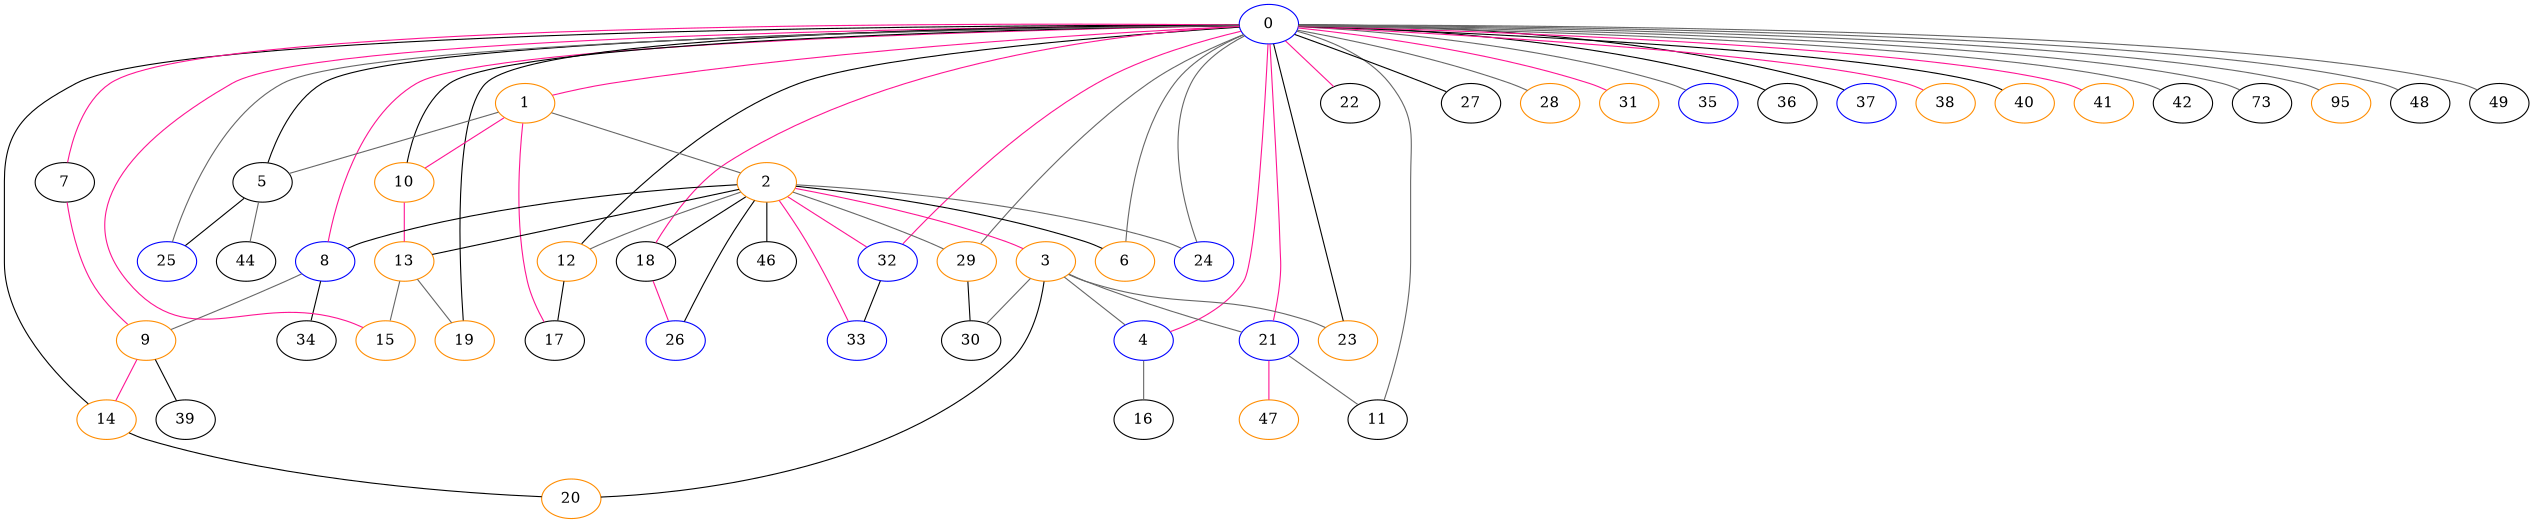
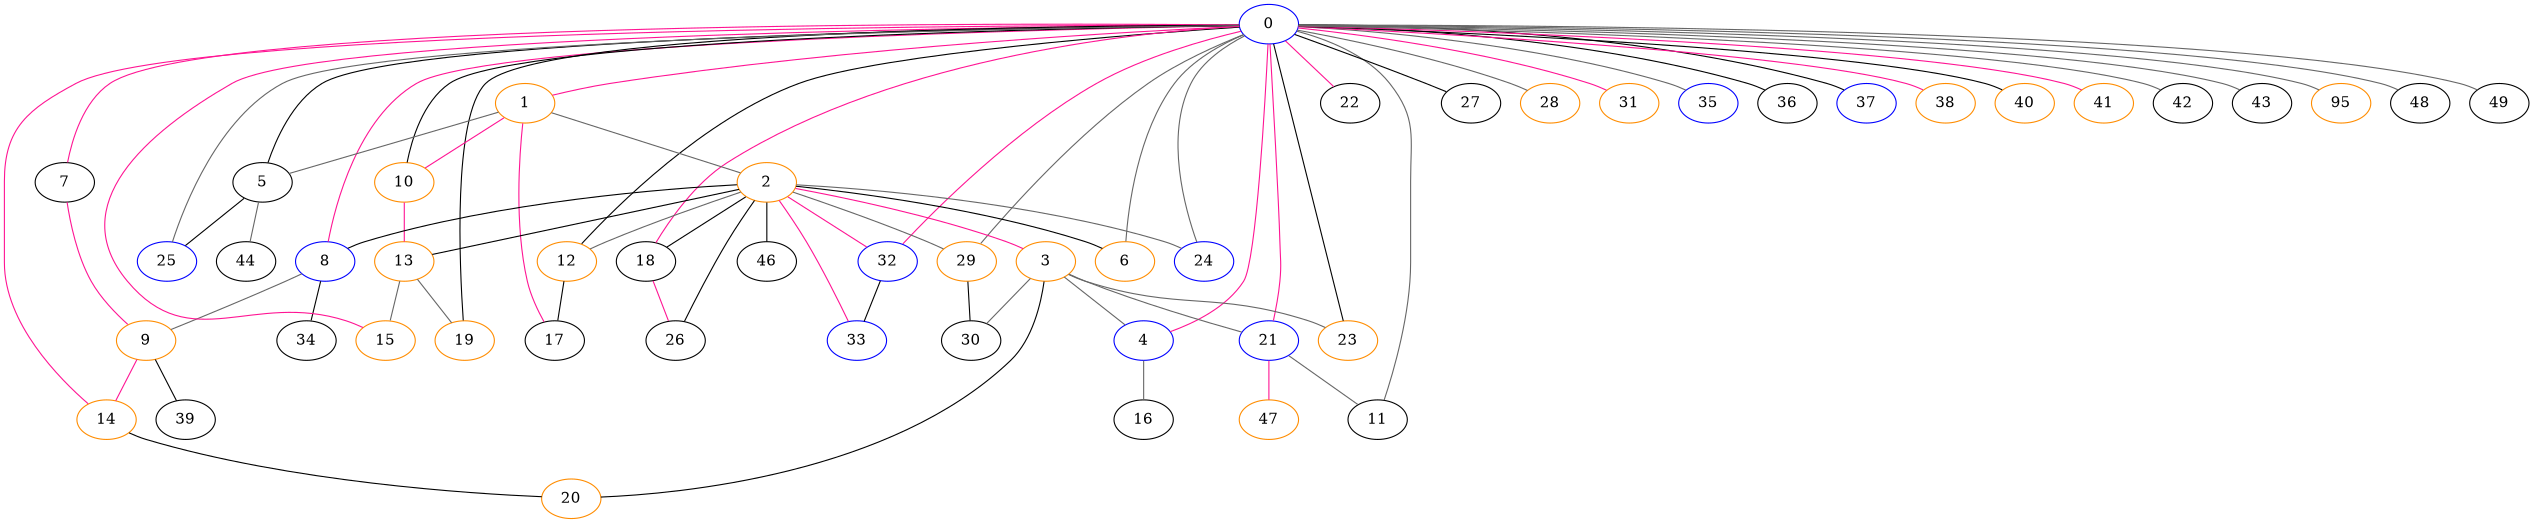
edge "0" -- "14": color black -> deeppink
node "73": label "73" -> "43"
node "26": color blue -> black
